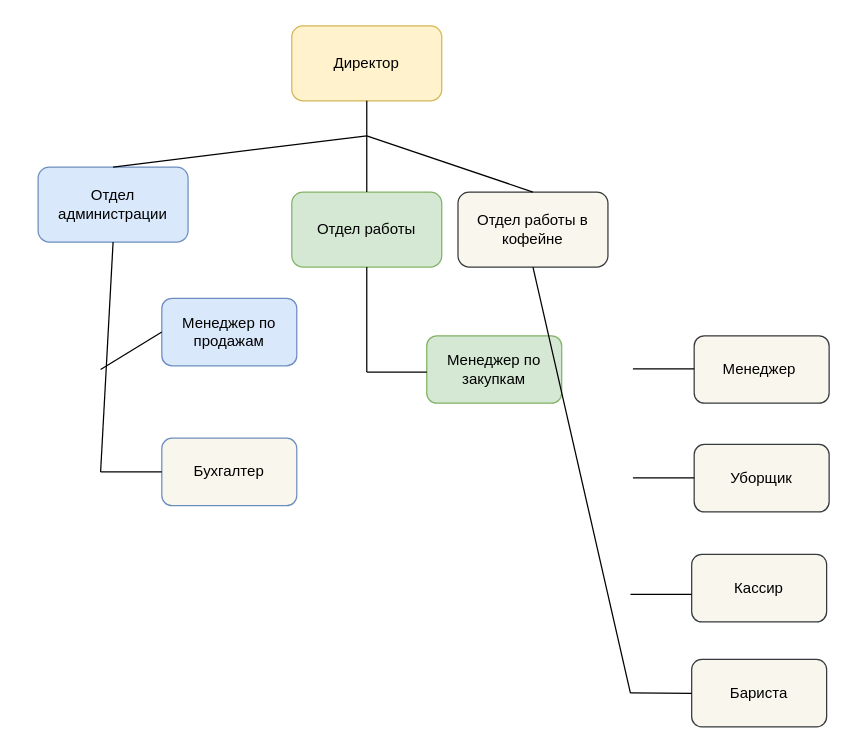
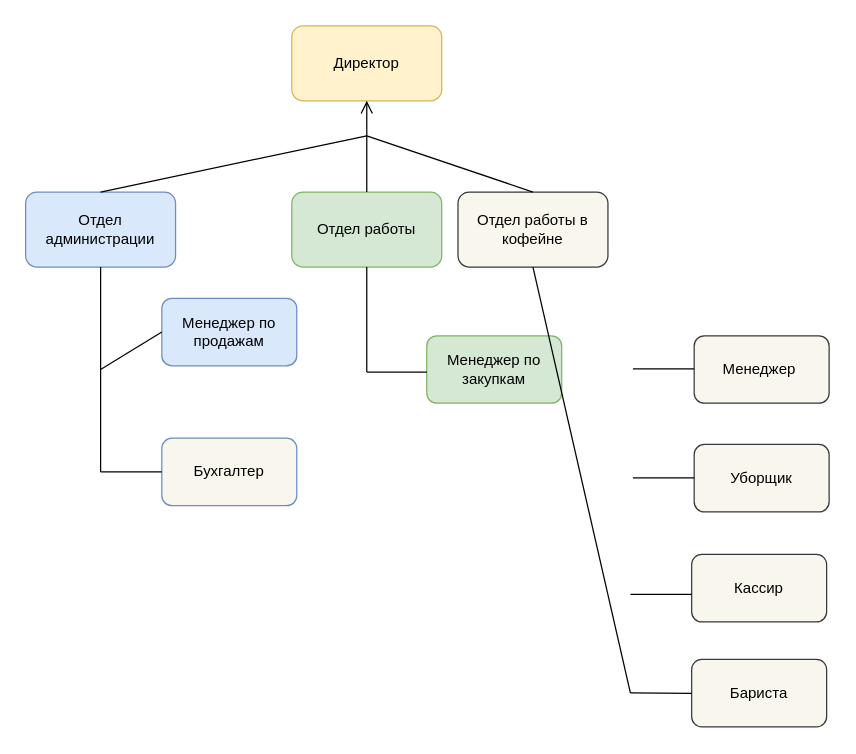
edge "Директор" -- "Отдел работы": arrowhead none -> open
node "Отдел администрации": moved (113, 204) -> (101, 229)
